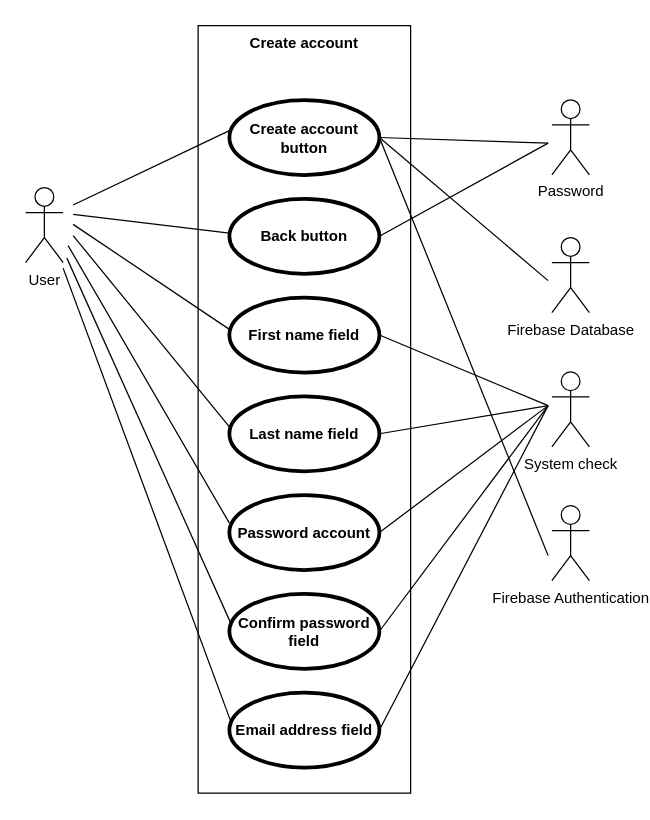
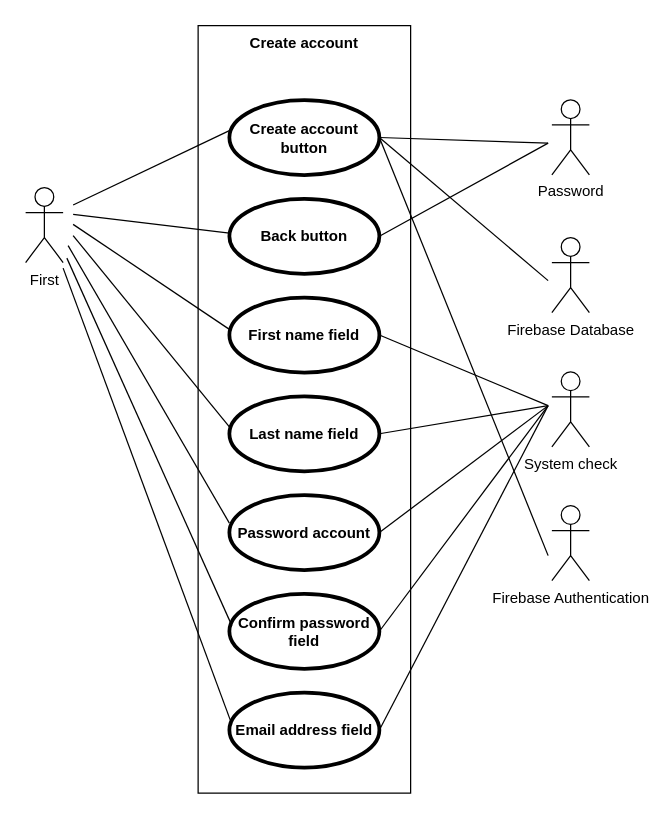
node "User": label "User" -> "First"
